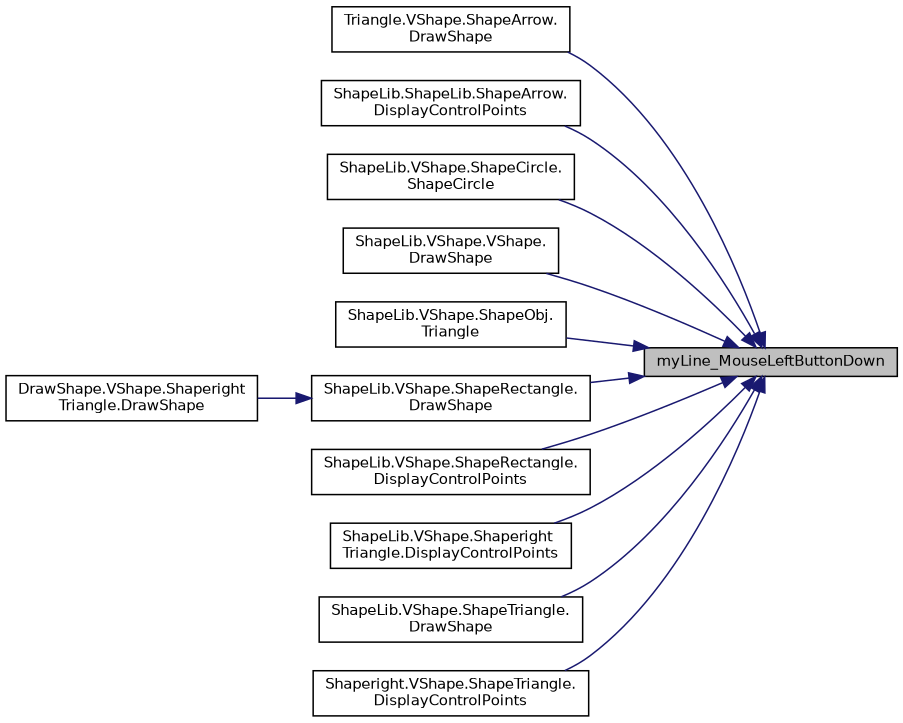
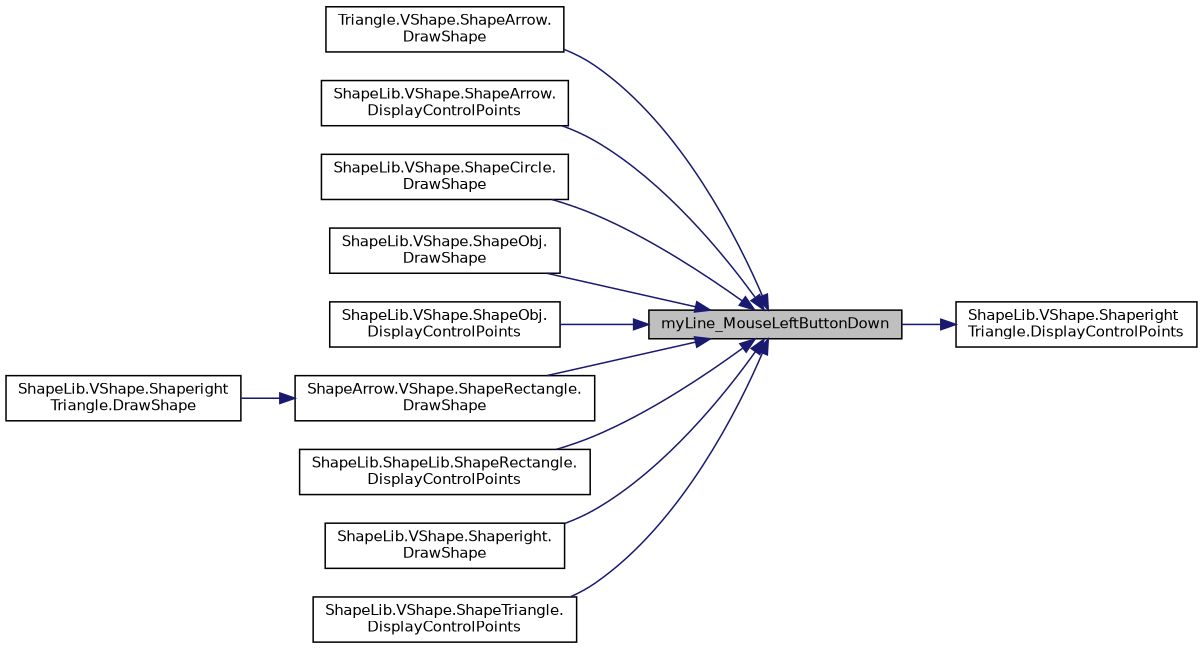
node "ShapeLib.ShapeLib.ShapeArrow. DisplayControlPoints": label "ShapeLib.ShapeLib.ShapeArrow. DisplayControlPoints" -> "ShapeLib.VShape.ShapeArrow. DisplayControlPoints"
node "ShapeLib.VShape.ShapeCircle. ShapeCircle": label "ShapeLib.VShape.ShapeCircle. ShapeCircle" -> "ShapeLib.VShape.ShapeCircle. DrawShape"
node "ShapeLib.VShape.VShape. DrawShape": label "ShapeLib.VShape.VShape. DrawShape" -> "ShapeLib.VShape.ShapeObj. DrawShape"
node "ShapeLib.VShape.ShapeObj. Triangle": label "ShapeLib.VShape.ShapeObj. Triangle" -> "ShapeLib.VShape.ShapeObj. DisplayControlPoints"
node "DrawShape.VShape.Shaperight Triangle.DrawShape": label "DrawShape.VShape.Shaperight Triangle.DrawShape" -> "ShapeLib.VShape.Shaperight Triangle.DrawShape"
node "ShapeLib.VShape.ShapeRectangle. DrawShape": label "ShapeLib.VShape.ShapeRectangle. DrawShape" -> "ShapeArrow.VShape.ShapeRectangle. DrawShape"
edge "ShapeLib.VShape.Shaperight Triangle.DisplayControlPoints" -> "myLine_MouseLeftButtonDown": reversed
node "ShapeLib.VShape.ShapeRectangle. DisplayControlPoints": label "ShapeLib.VShape.ShapeRectangle. DisplayControlPoints" -> "ShapeLib.ShapeLib.ShapeRectangle. DisplayControlPoints"
node "ShapeLib.VShape.ShapeTriangle. DrawShape": label "ShapeLib.VShape.ShapeTriangle. DrawShape" -> "ShapeLib.VShape.Shaperight. DrawShape"
node "Shaperight.VShape.ShapeTriangle. DisplayControlPoints": label "Shaperight.VShape.ShapeTriangle. DisplayControlPoints" -> "ShapeLib.VShape.ShapeTriangle. DisplayControlPoints"
